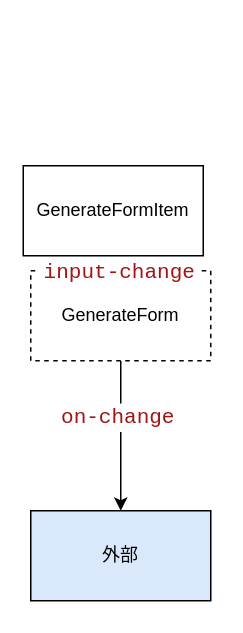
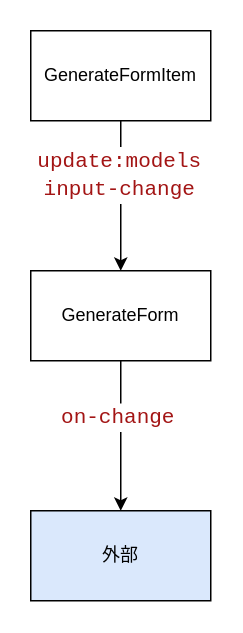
node "GenerateFormItem": moved (113, 211) -> (121, 76)
node "GenerateForm": style dashed -> solid
